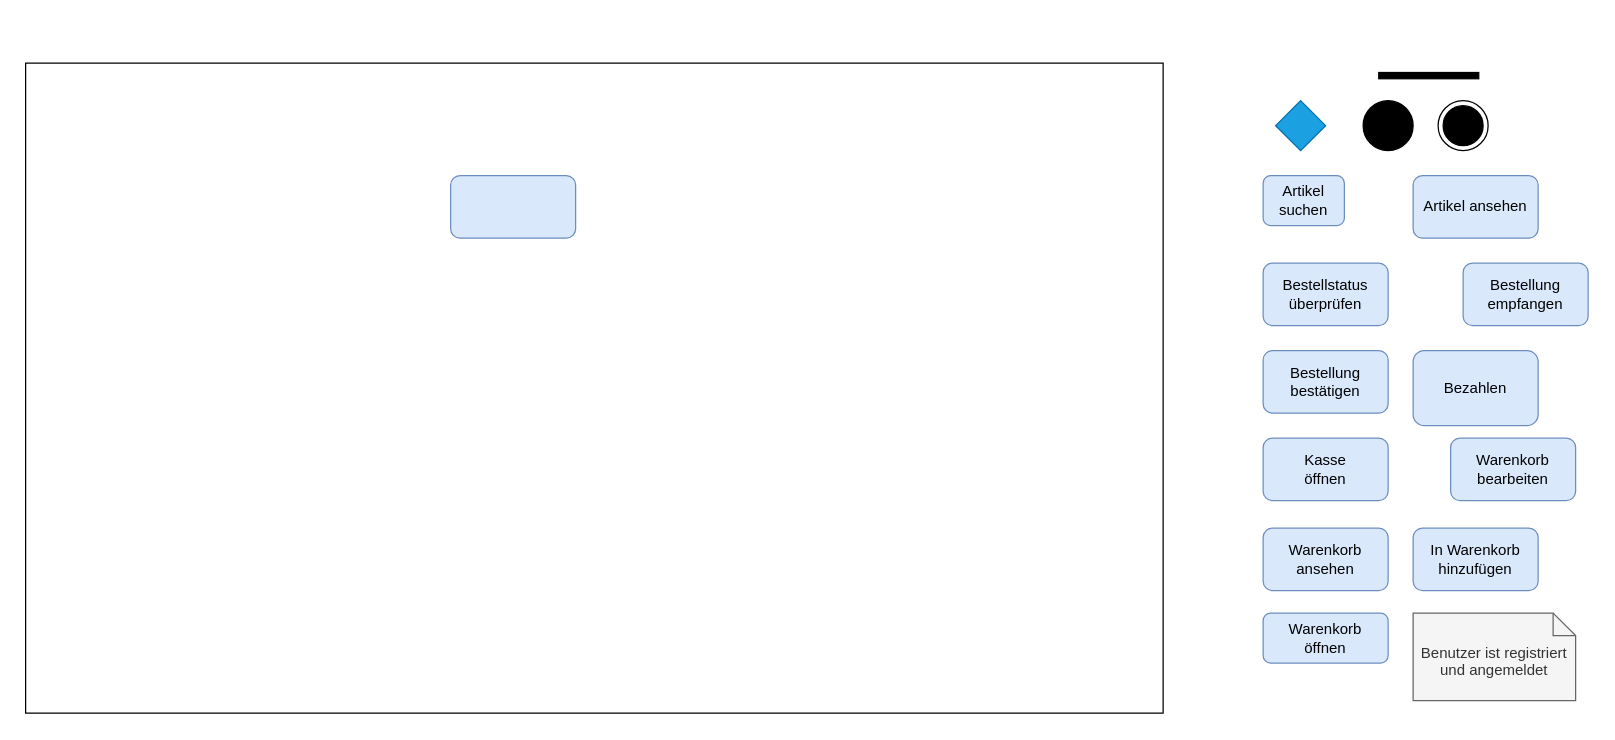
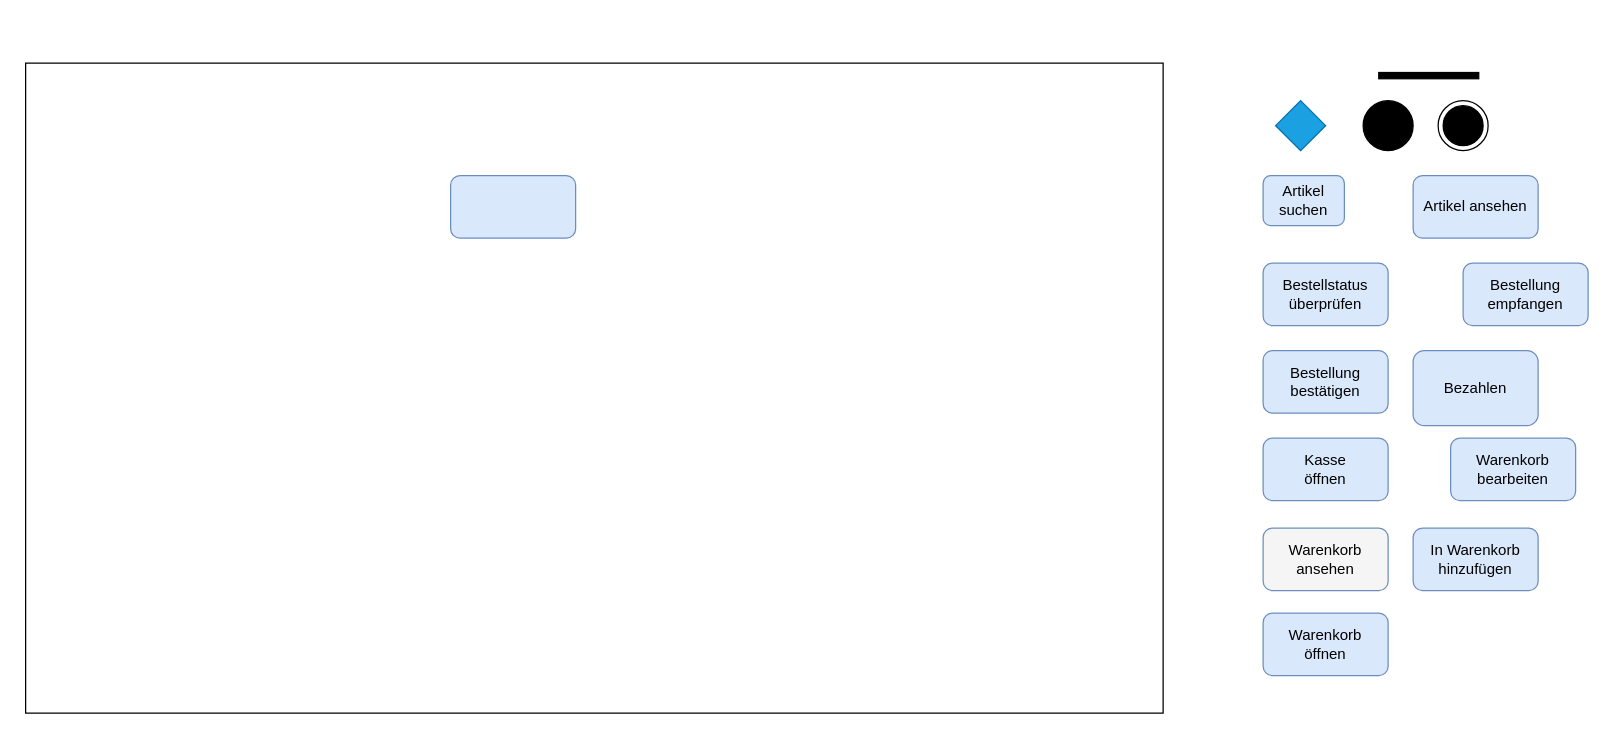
node "Warenkorb ansehen": fillcolor #dae8fc -> #f5f5f5
node "Warenkorb öffnen": size 125x50 -> 125x63
node "Benutzer ist registriert und angemeldet": removed
